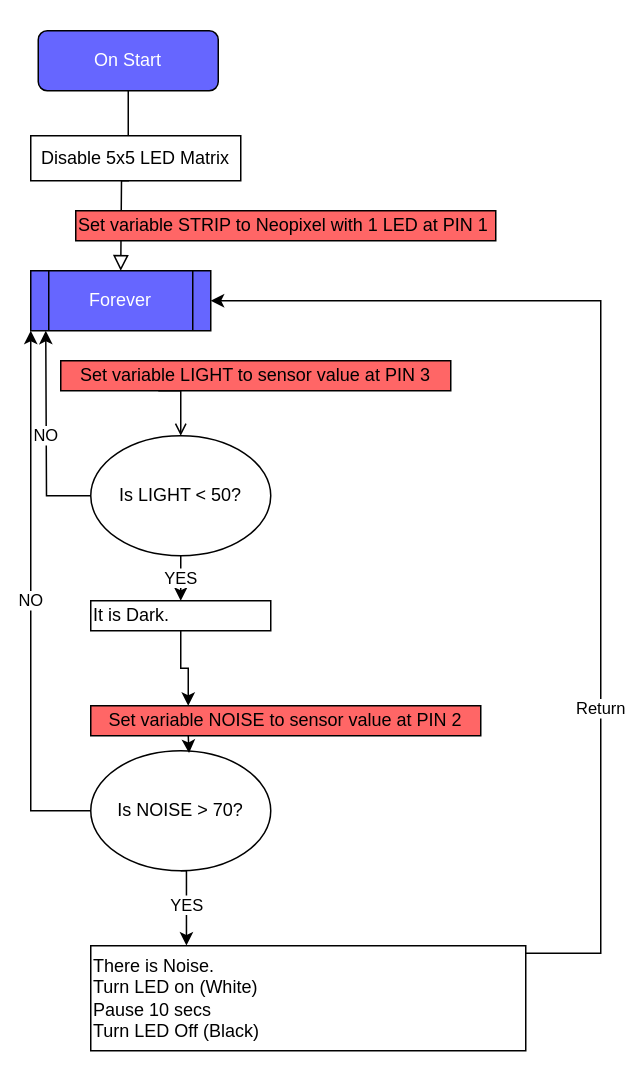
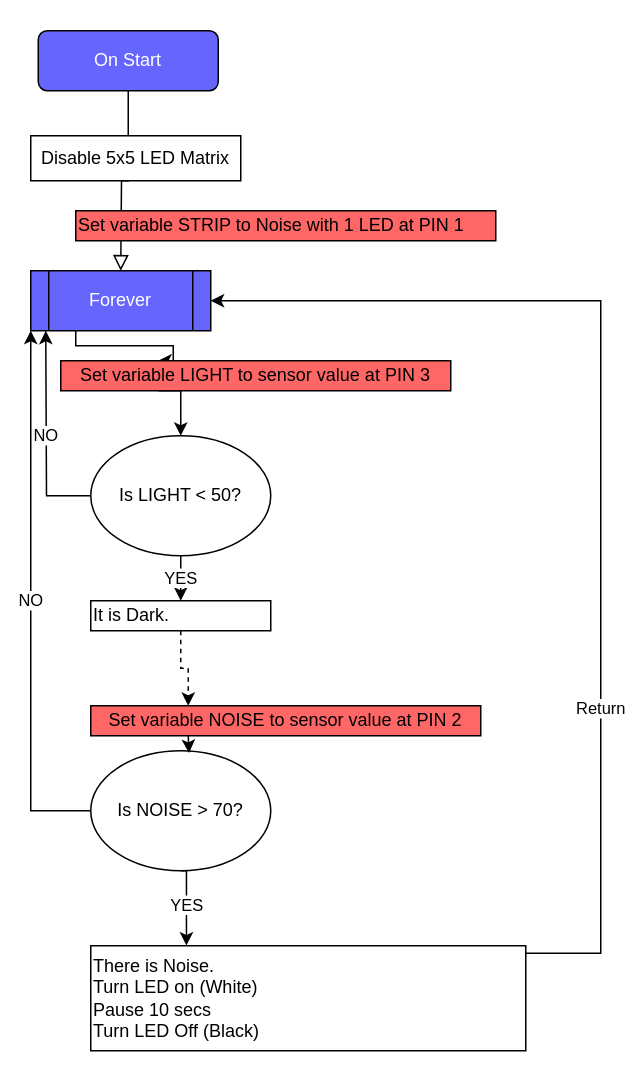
node "Set variable STRIP to Neopixel with 1 LED at PIN 1": label "Set variable STRIP to Neopixel with 1 LED at PIN 1" -> "Set variable STRIP to Noise with 1 LED at PIN 1"
edge "Forever" -> "Set variable LIGHT to sensor value at PIN 3": added
edge "Set variable LIGHT to sensor value at PIN 3" -> "Is LIGHT < 50?": arrowhead open -> classic
edge "It is Dark." -> "Set variable NOISE to sensor value at PIN 2": style solid -> dashed
